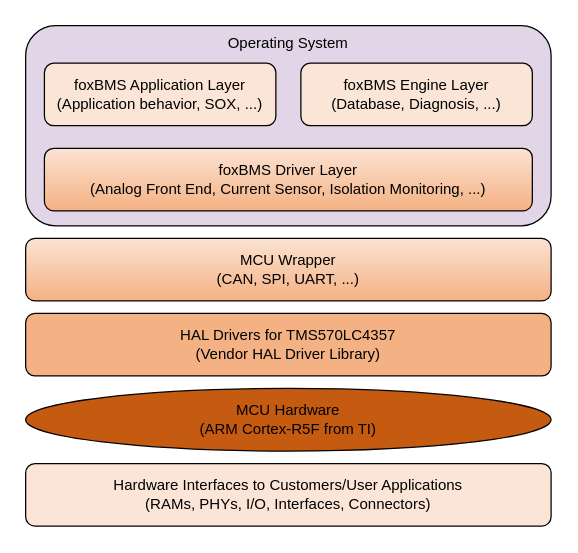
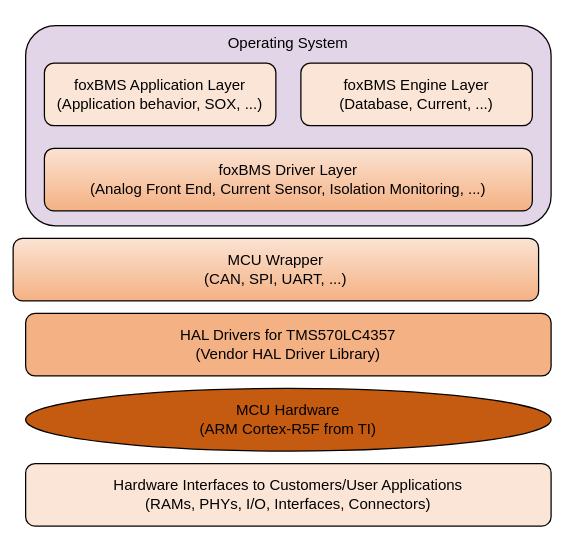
node "foxBMS Engine Layer (Database, Diagnosis, ...)": label "foxBMS Engine Layer (Database, Diagnosis, ...)" -> "foxBMS Engine Layer (Database, Current, ...)"
node "MCU Wrapper (CAN, SPI, UART, ...)": moved (288, 269) -> (276, 269)
